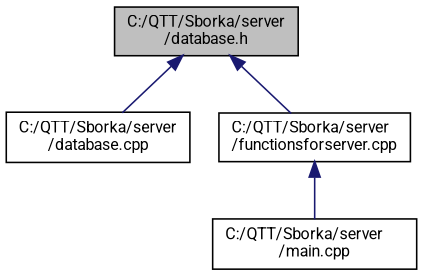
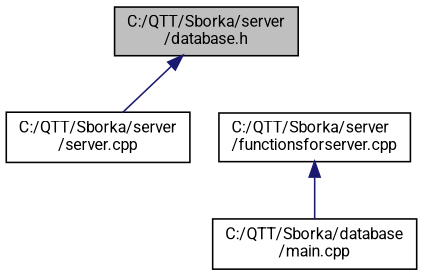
edge "C:/QTT/Sborka/server /functionsforserver.cpp" -> "C:/QTT/Sborka/server /database.h": removed
node "C:/QTT/Sborka/server /database.cpp": label "C:/QTT/Sborka/server /database.cpp" -> "C:/QTT/Sborka/server /server.cpp"
node "C:/QTT/Sborka/server /main.cpp": label "C:/QTT/Sborka/server /main.cpp" -> "C:/QTT/Sborka/database /main.cpp"
